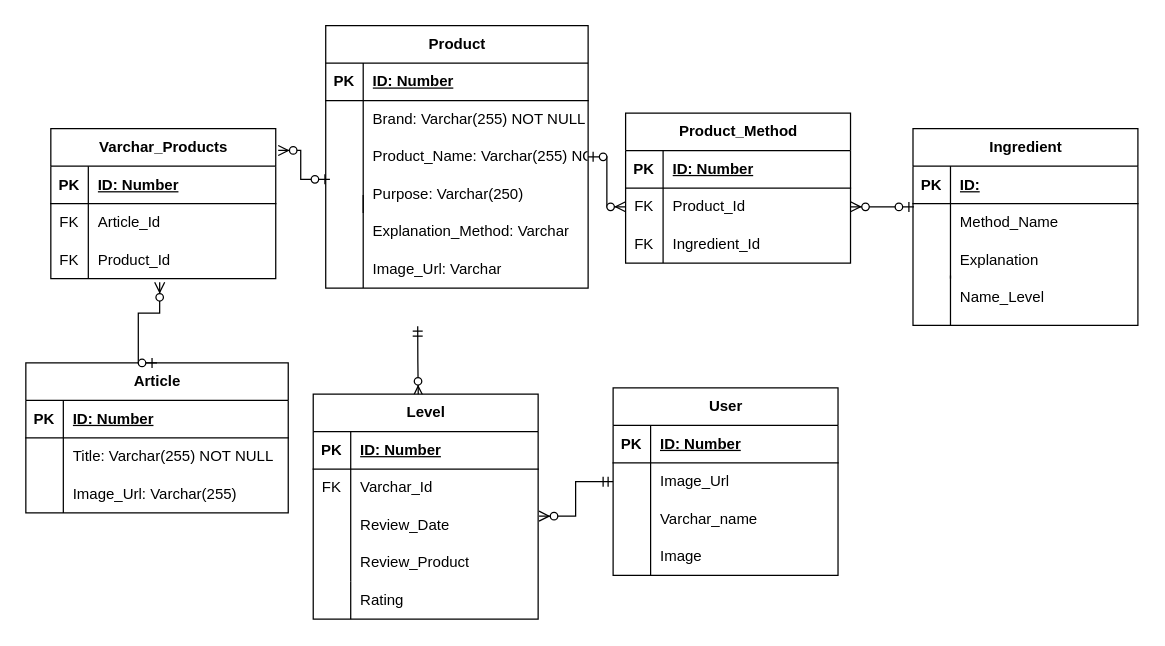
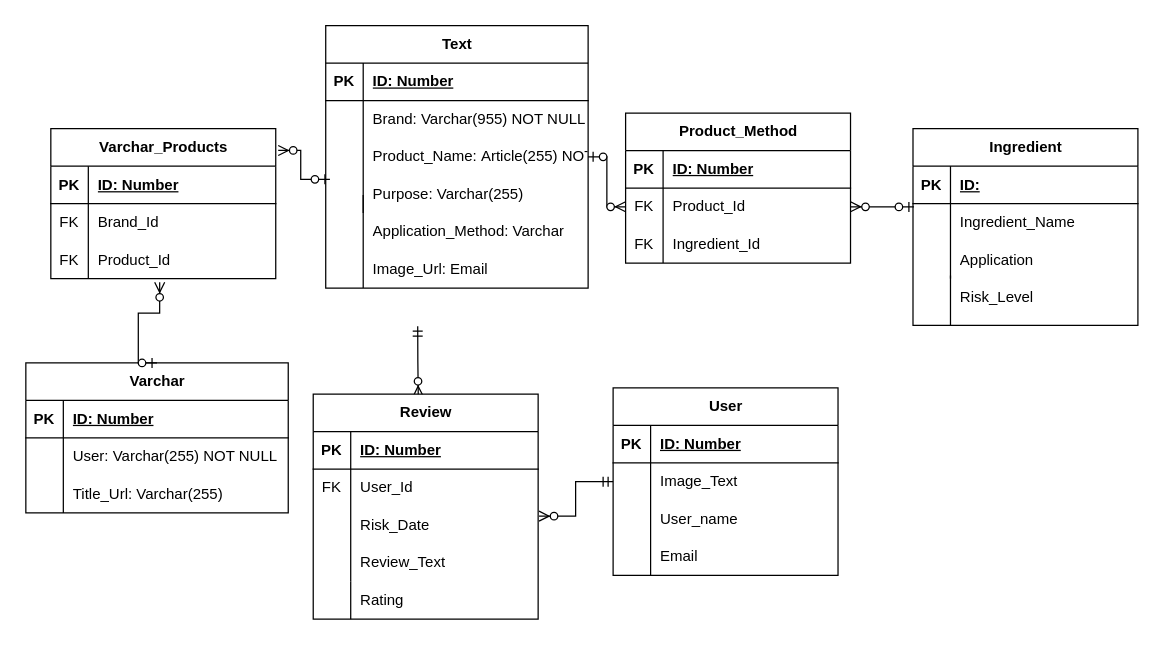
node "Product": label "Product" -> "Text"
node "Brand: Varchar(255) NOT NULL": label "Brand: Varchar(255) NOT NULL" -> "Brand: Varchar(955) NOT NULL"
node "Product_Name: Varchar(255) NOT NULL": label "Product_Name: Varchar(255) NOT NULL" -> "Product_Name: Article(255) NOT NULL"
node "Purpose: Varchar(250)": label "Purpose: Varchar(250)" -> "Purpose: Varchar(255)"
node "Article_Id": label "Article_Id" -> "Brand_Id"
node "Method_Name": label "Method_Name" -> "Ingredient_Name"
node "Explanation_Method: Varchar": label "Explanation_Method: Varchar" -> "Application_Method: Varchar"
node "Explanation": label "Explanation" -> "Application"
node "Image_Url: Varchar": label "Image_Url: Varchar" -> "Image_Url: Email"
node "Name_Level": label "Name_Level" -> "Risk_Level"
node "Article": label "Article" -> "Varchar"
node "Level": label "Level" -> "Review"
node "Title: Varchar(255) NOT NULL": label "Title: Varchar(255) NOT NULL" -> "User: Varchar(255) NOT NULL"
node "Image_Url": label "Image_Url" -> "Image_Text"
node "Varchar_Id": label "Varchar_Id" -> "User_Id"
node "Image_Url: Varchar(255)": label "Image_Url: Varchar(255)" -> "Title_Url: Varchar(255)"
node "Varchar_name": label "Varchar_name" -> "User_name"
node "Review_Date": label "Review_Date" -> "Risk_Date"
node "Image": label "Image" -> "Email"
node "Review_Product": label "Review_Product" -> "Review_Text"
